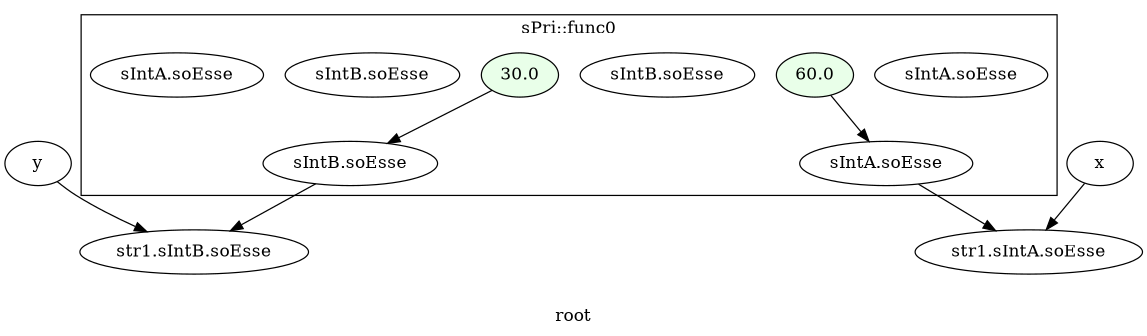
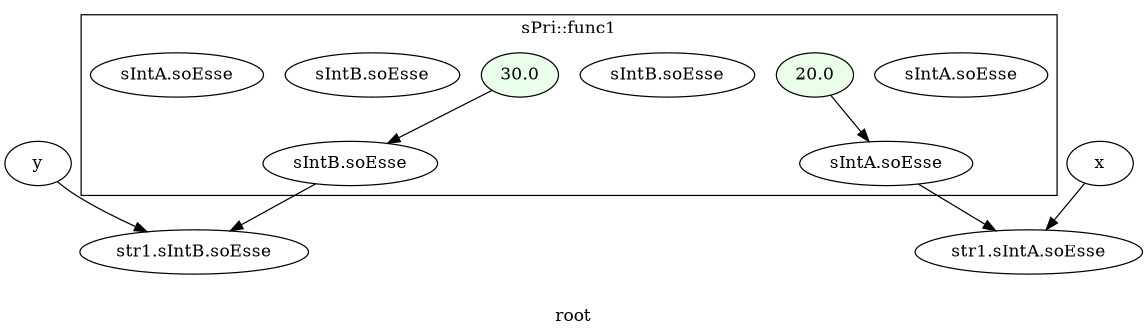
cluster "sPri::func0": label "sPri::func0" -> "sPri::func1"
node "60.0": label "60.0" -> "20.0"
